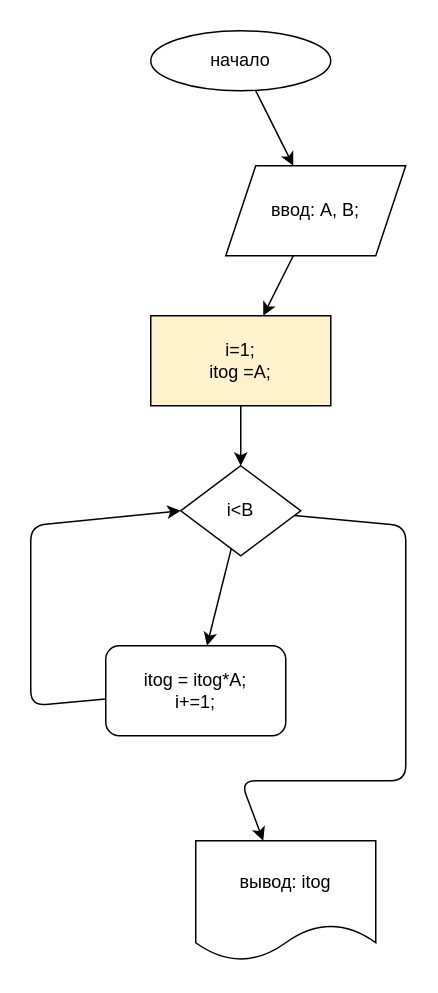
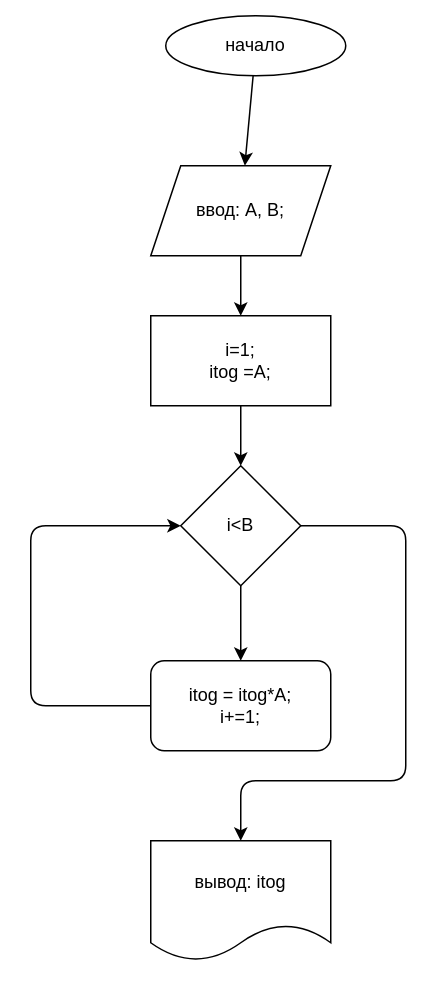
node "начало": moved (241, 61) -> (256, 46)
node "ввод: A, B;": moved (316, 211) -> (241, 211)
node "i=1; itog =A;": fillcolor #fff2cc -> #ffffff
node "i<B": size 120x90 -> 120x120
node "itog = itog*A; i+=1;": moved (196, 691) -> (241, 706)
node "вывод: itog": moved (286, 901) -> (241, 901)
